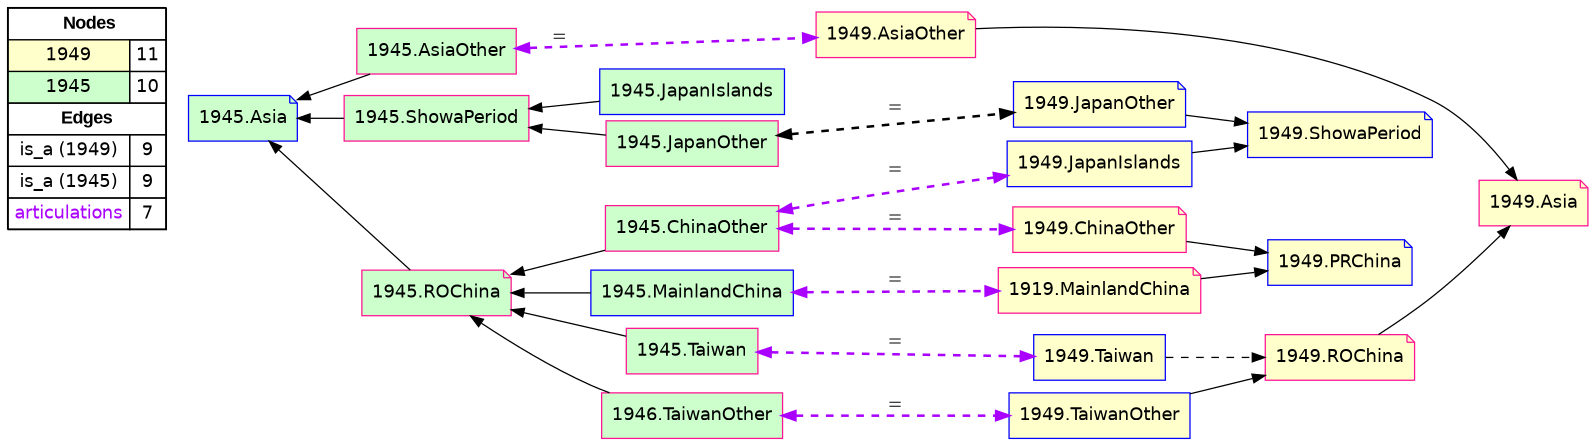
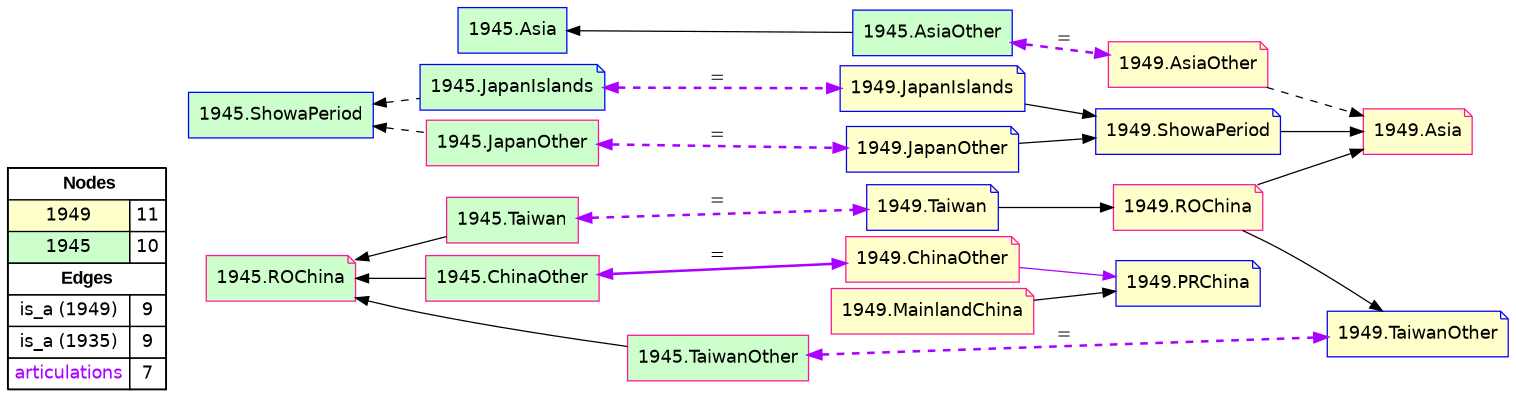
edge "1949.AsiaOther" -> "1949.Asia": style solid -> dashed
node "1945.AsiaOther": color deeppink -> blue
node "1945.JapanIslands": shape box -> note
edge "1945.JapanIslands" -> "1945.ShowaPeriod": style solid -> dashed
node "1945.Asia": shape note -> box
edge "1945.ShowaPeriod" -> "1945.Asia": removed
node "1945.ShowaPeriod": color deeppink -> blue
edge "1949.JapanOther" -- "1945.JapanOther": color #000000 -> #aa00ff
edge "1945.JapanOther" -> "1945.ShowaPeriod": style solid -> dashed
edge "1949.ShowaPeriod" -> "1949.Asia": added
node "1949.JapanIslands": shape box -> note
node "Nodes": text "is_a (1945)" -> "is_a (1935)"
edge "1949.JapanIslands" -- "1945.ChinaOther": now "1949.JapanIslands" -- "1945.JapanIslands"
edge "1945.ROChina" -> "1945.Asia": removed
edge "1945.ChinaOther" -- "1949.ChinaOther": style dashed -> solid
edge "1949.ChinaOther" -> "1949.PRChina": color #000000 -> #aa00ff
node "1919.MainlandChina": label "1919.MainlandChina" -> "1949.MainlandChina"
node "1945.MainlandChina": removed
node "1949.Taiwan": shape box -> note
edge "1949.Taiwan" -> "1949.ROChina": style dashed -> solid
edge "1949.TaiwanOther" -> "1949.ROChina": reversed
node "1946.TaiwanOther": label "1946.TaiwanOther" -> "1945.TaiwanOther"
node "1949.TaiwanOther": shape box -> note
